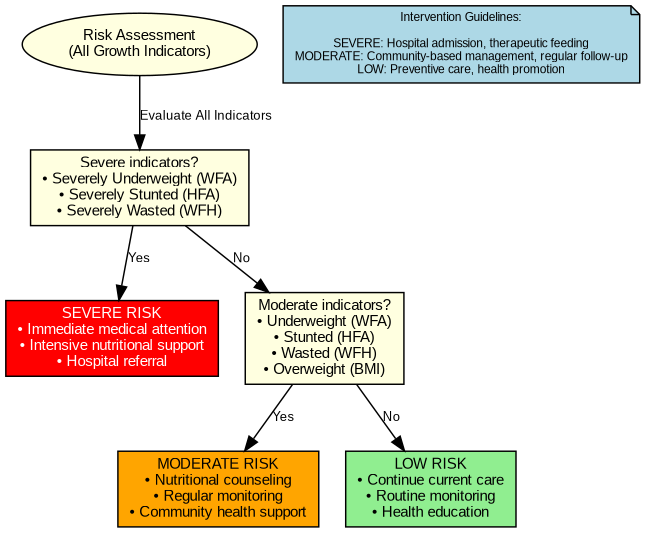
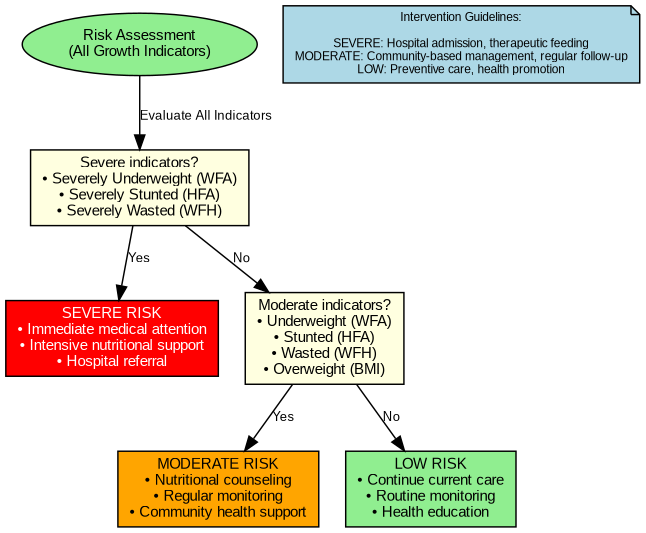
node "Risk Assessment (All Growth Indicators)": fillcolor lightyellow -> lightgreen
